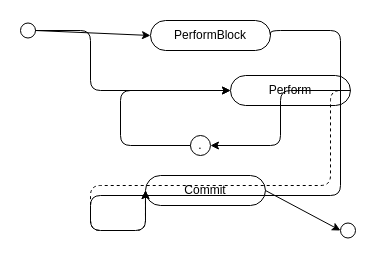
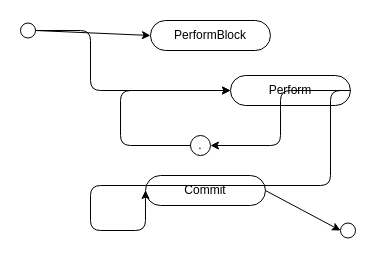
edge "Perform" -> "Commit": style dashed -> solid
edge "PerformBlock" -> "Commit": removed
